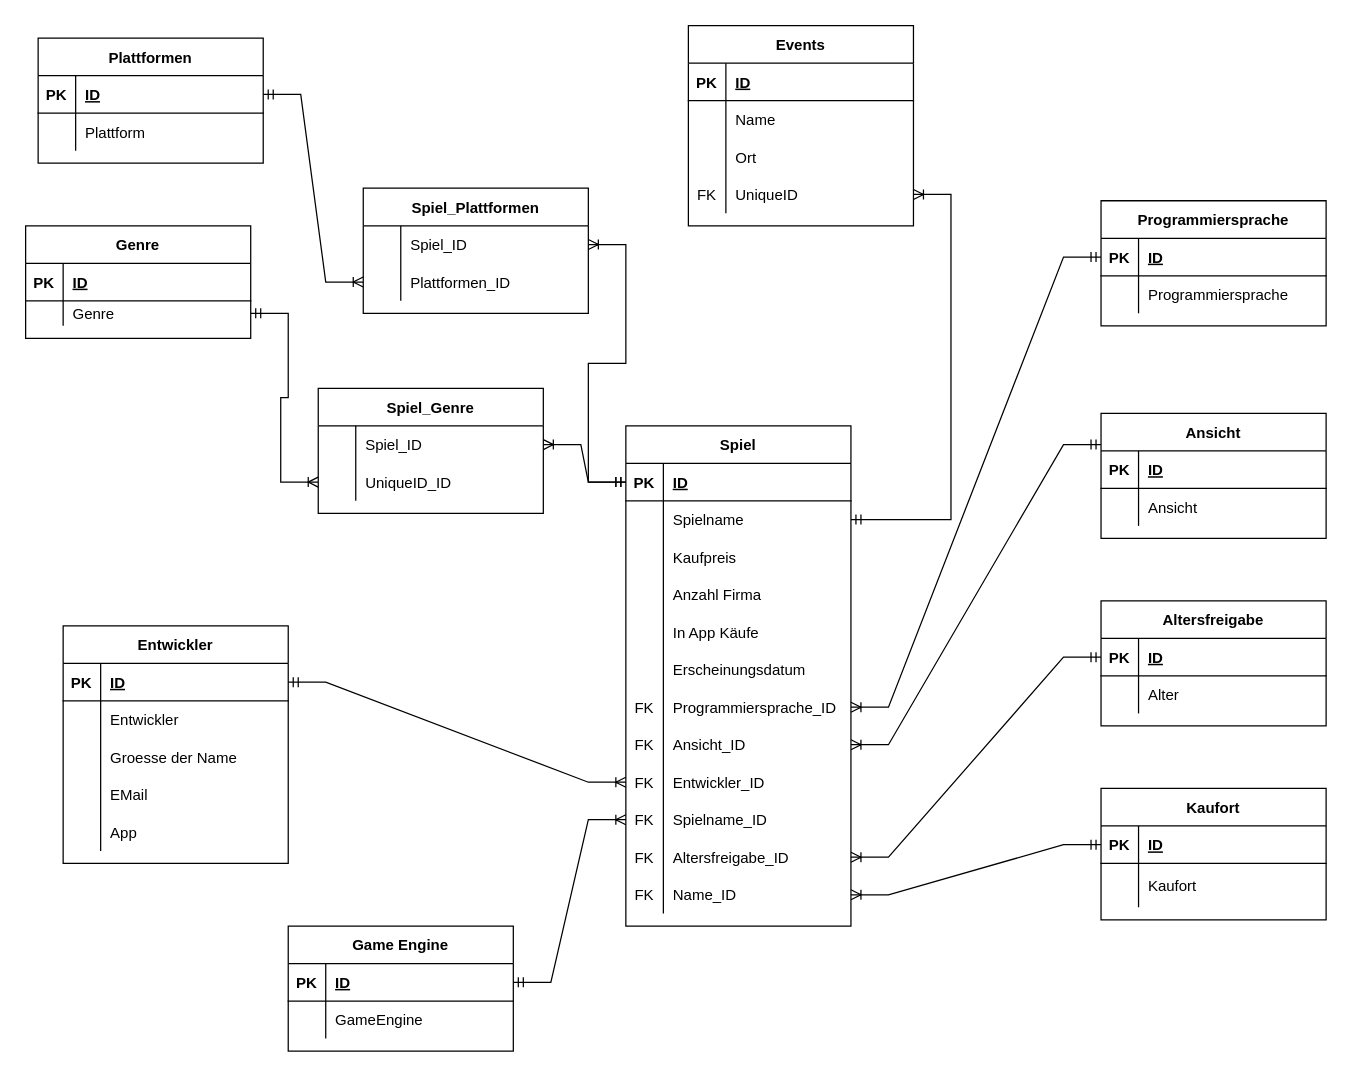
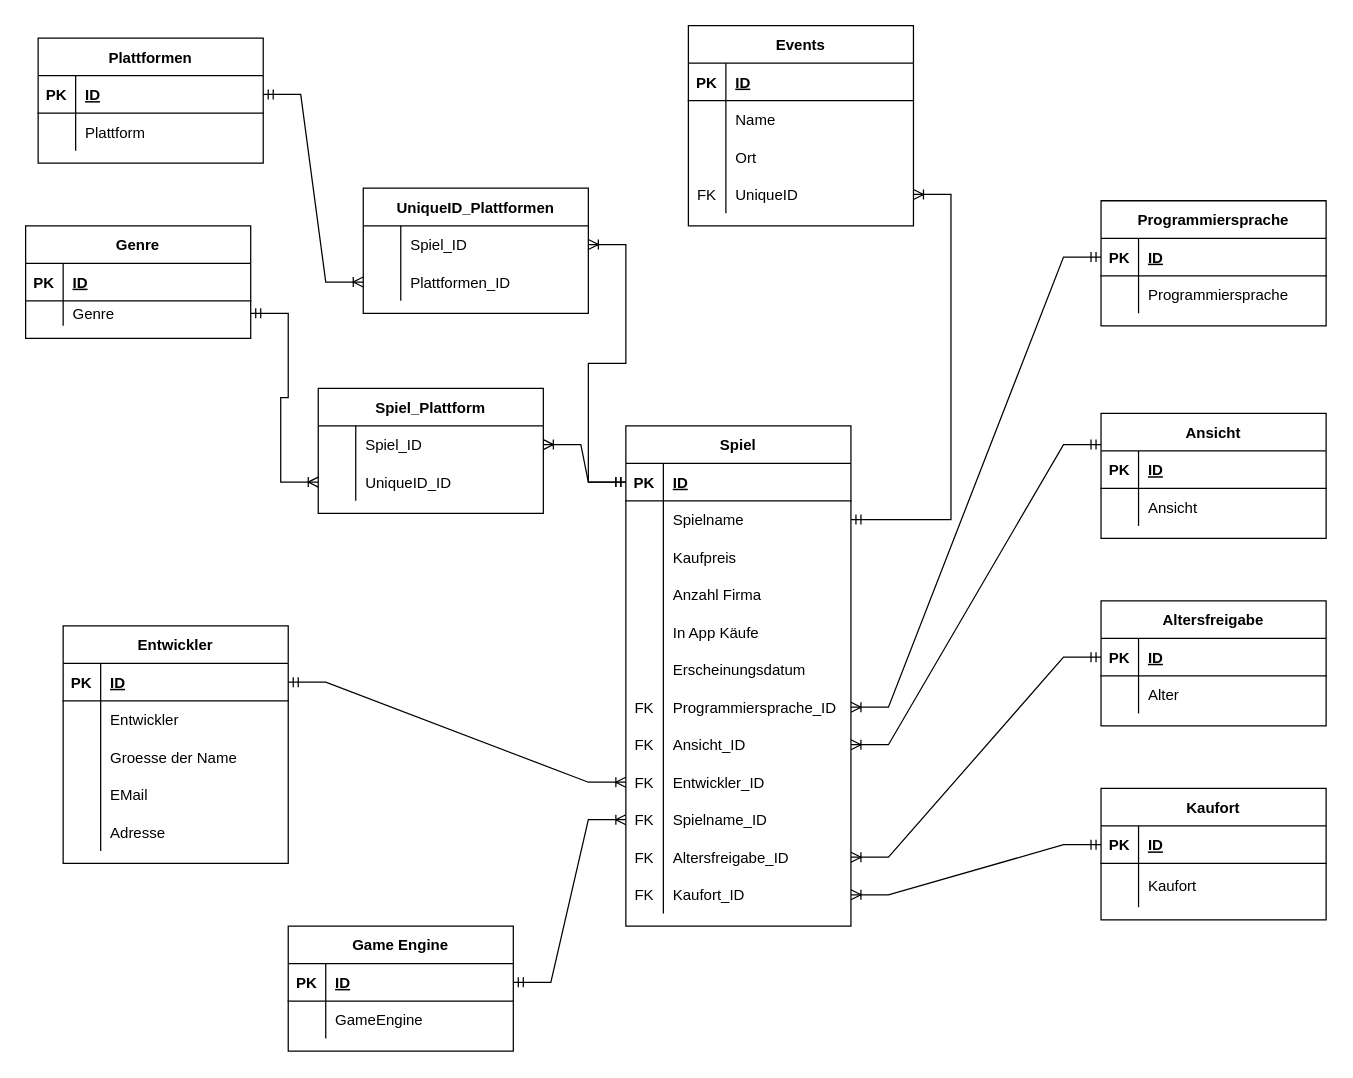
node "Spiel_Plattformen": label "Spiel_Plattformen" -> "UniqueID_Plattformen"
node "Spiel_Genre": label "Spiel_Genre" -> "Spiel_Plattform"
node "App": label "App" -> "Adresse"
node "Name_ID": label "Name_ID" -> "Kaufort_ID"
